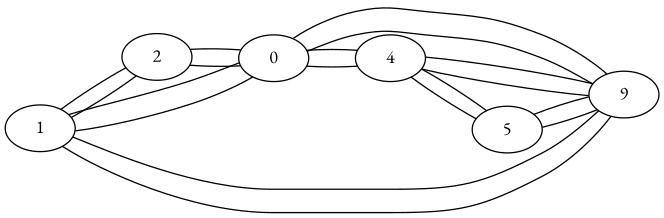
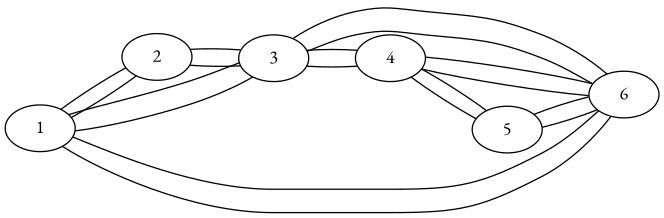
node "0": label "0" -> "3"
node "9": label "9" -> "6"
